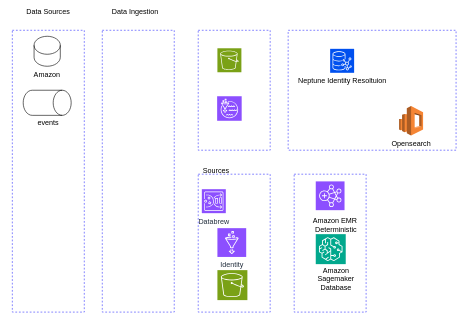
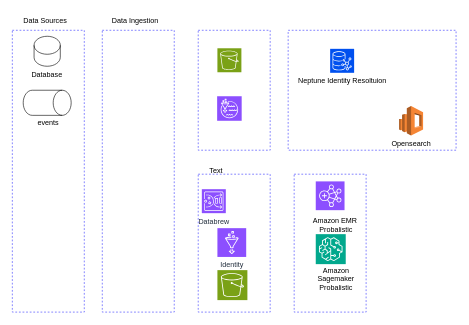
node "Data Sources": moved (48, 12) -> (45, 21)
node "Data Ingestion": moved (135, 12) -> (135, 21)
node "Amazon": label "Amazon" -> "Database"
node "Sources": label "Sources" -> "Text"
node "Amazon EMR Deterministic": label "Amazon EMR Deterministic" -> "Amazon EMR Probalistic"
node "Amazon Sagemaker Database": label "Amazon Sagemaker Database" -> "Amazon Sagemaker Probalistic"
